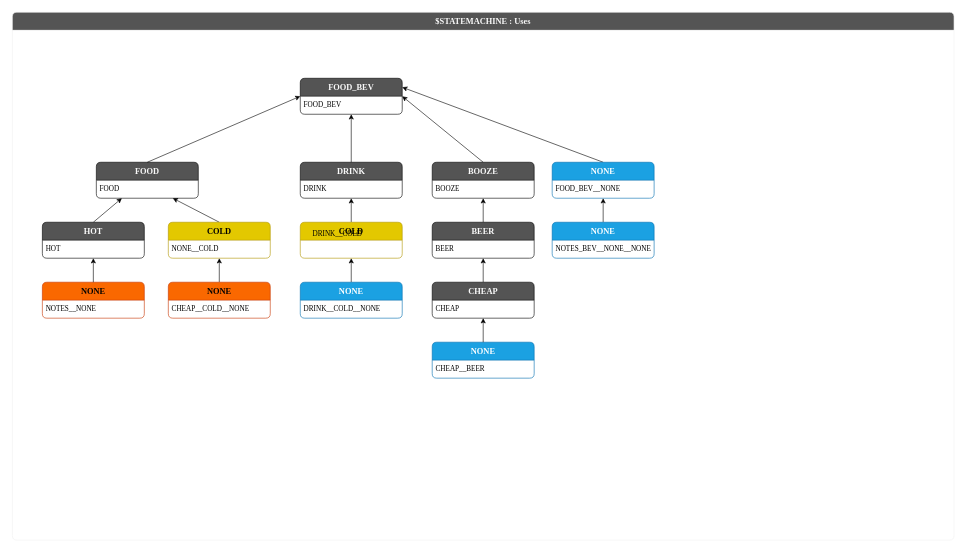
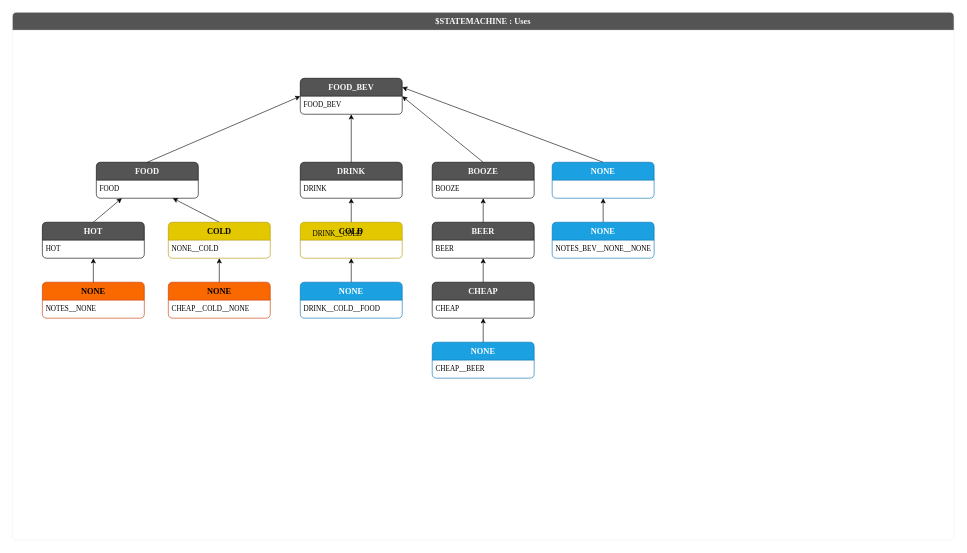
node "FOOD_BEV__NONE": removed
node "DRINK__COLD__NONE": label "DRINK__COLD__NONE" -> "DRINK__COLD__FOOD"
